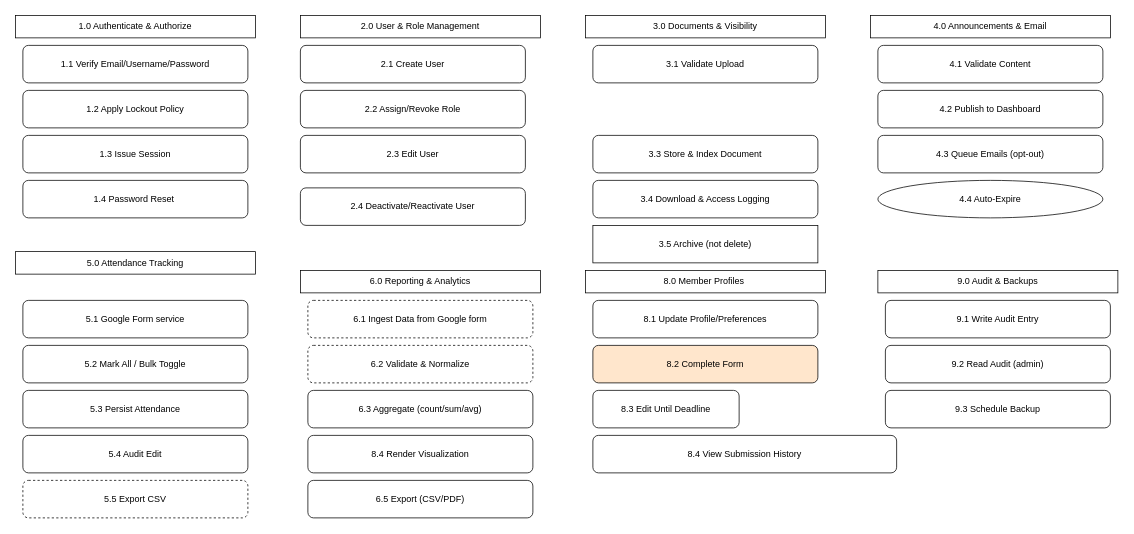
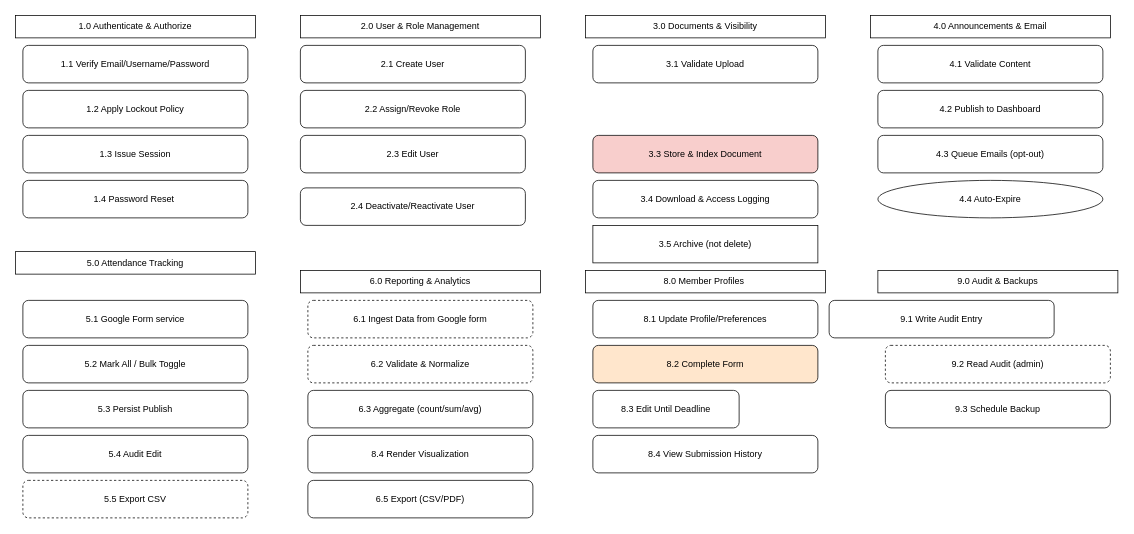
node "3.3 Store & Index Document": fillcolor #ffffff -> #f8cecc
node "9.1 Write Audit Entry": moved (998, 319) -> (942, 319)
node "9.2 Read Audit (admin)": style solid -> dashed
node "5.3 Persist Attendance": label "5.3 Persist Attendance" -> "5.3 Persist Publish"
node "8.4 View Submission History": size 304x38 -> 225x38
